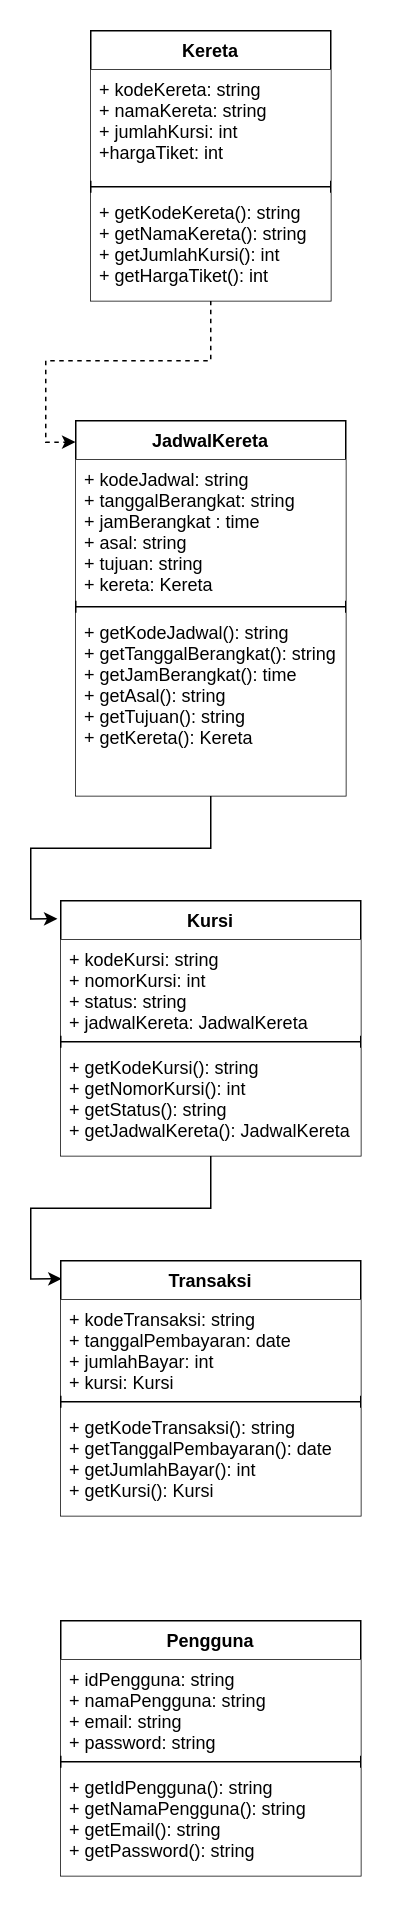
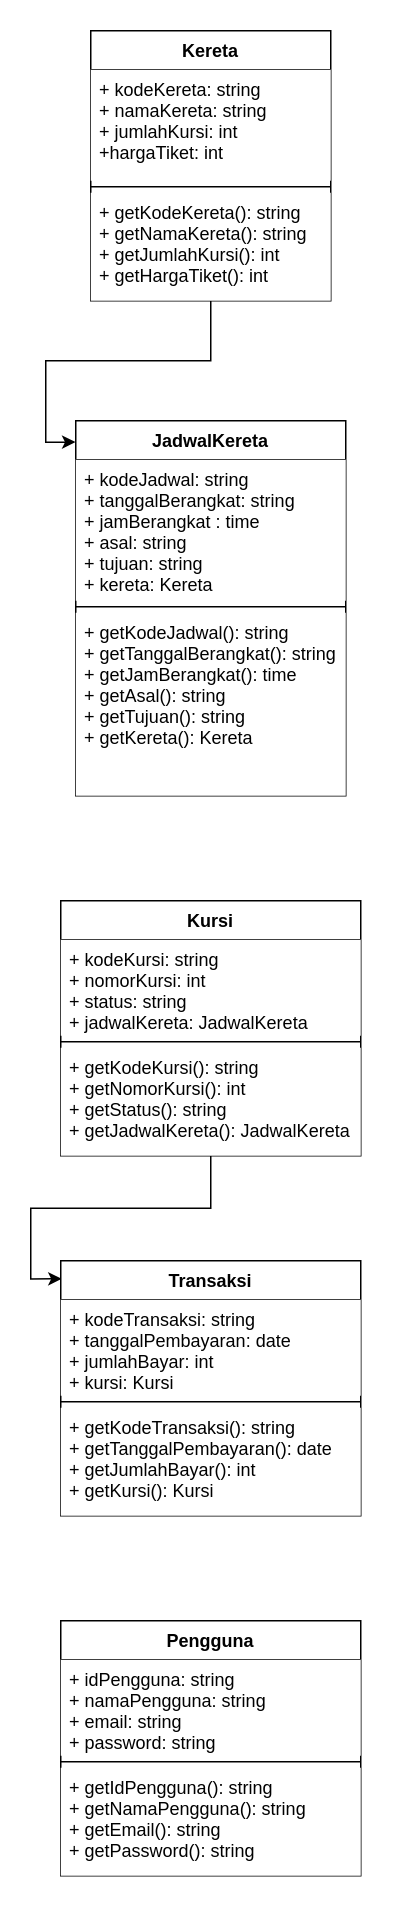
edge "Kereta" -> "JadwalKereta": style dashed -> solid
edge "JadwalKereta" -> "Kursi": removed
